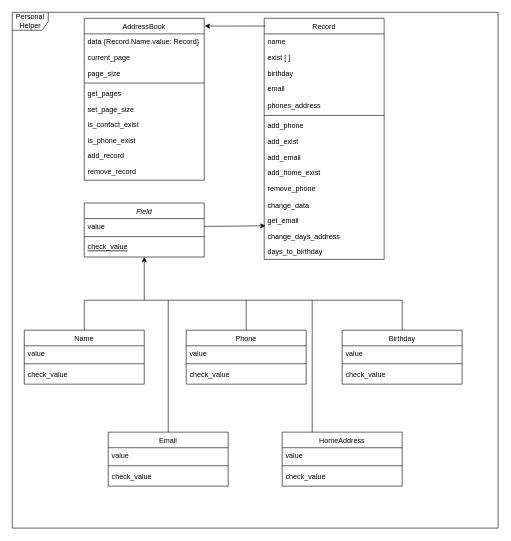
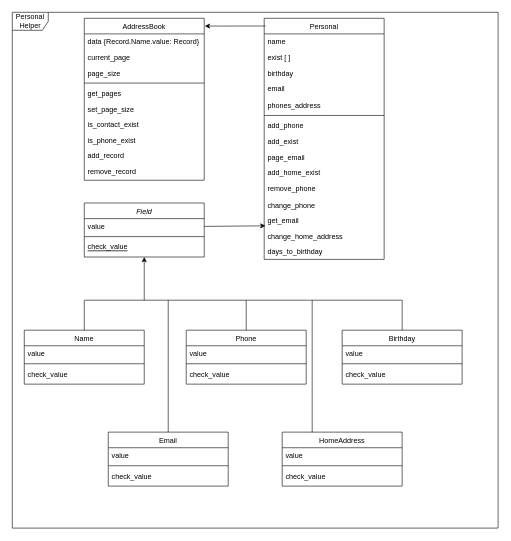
node "Record": label "Record" -> "Personal"
node "add_email": label "add_email" -> "page_email"
node "change_data": label "change_data" -> "change_phone"
node "change_days_address": label "change_days_address" -> "change_home_address"
